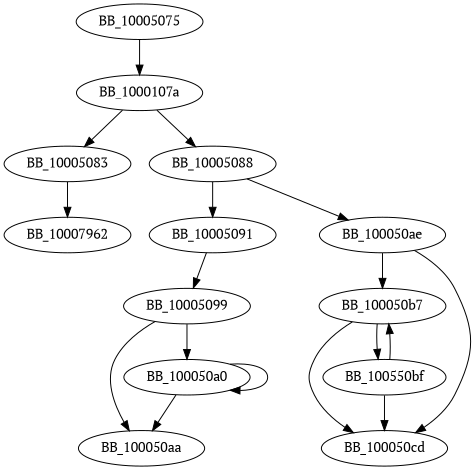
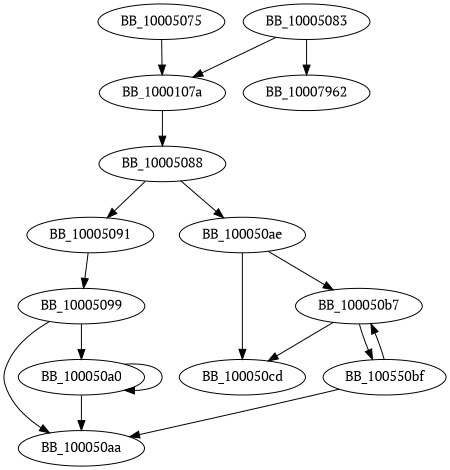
edge "BB_1000107a" -> "BB_10005083": reversed
edge "BB_100550bf" -> "BB_100050cd": now "BB_100550bf" -> "BB_100050aa"
